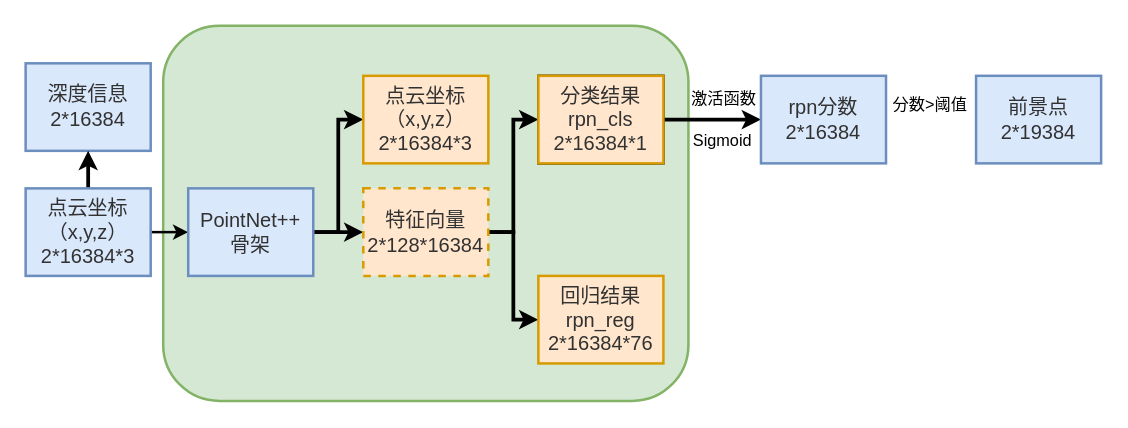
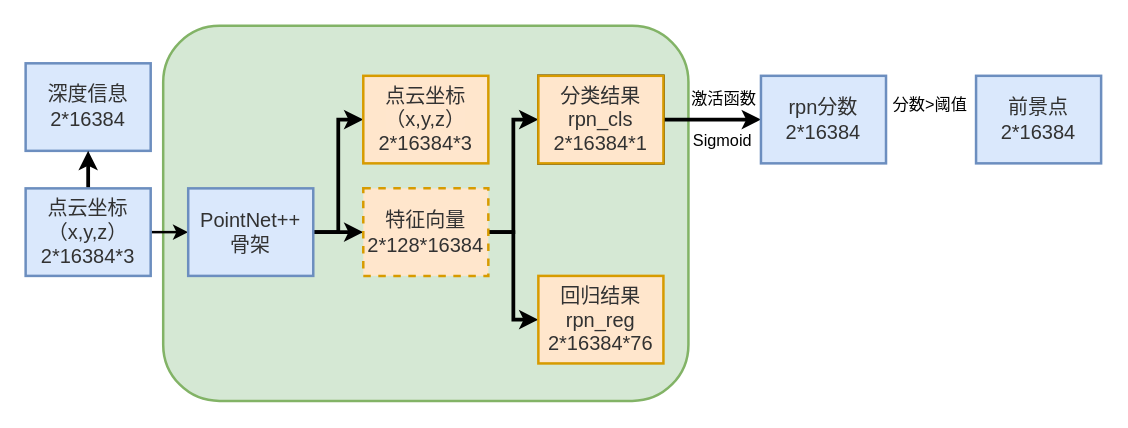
node "前景点 2*19384": label "前景点 2*19384" -> "前景点 2*16384"
